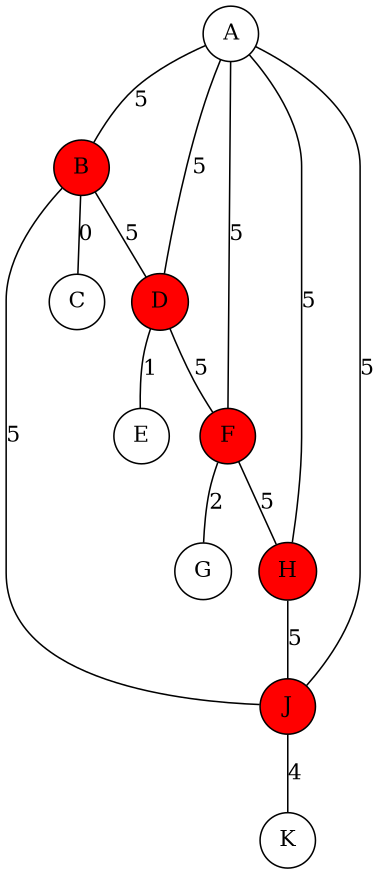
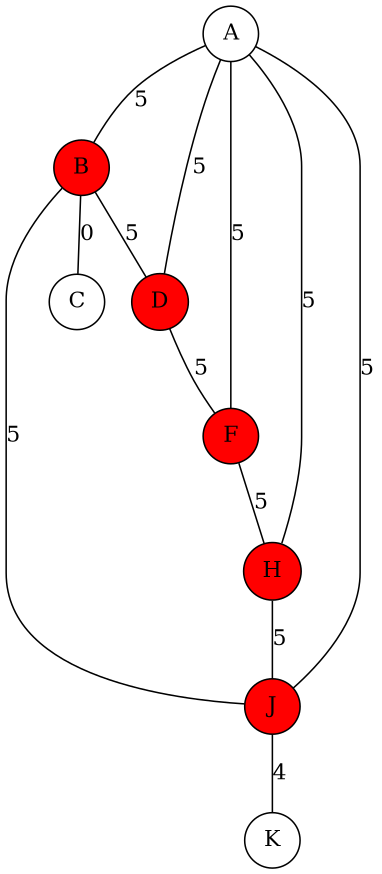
node "E": removed
node "G": removed
